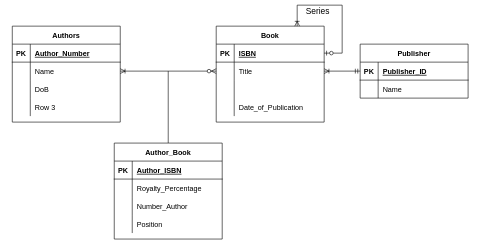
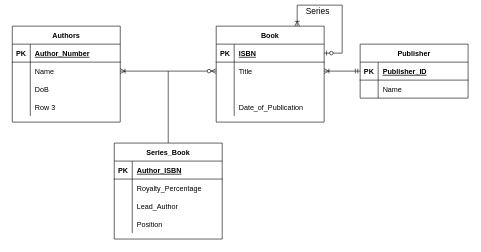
node "Author_Book": label "Author_Book" -> "Series_Book"
node "Number_Author": label "Number_Author" -> "Lead_Author"
